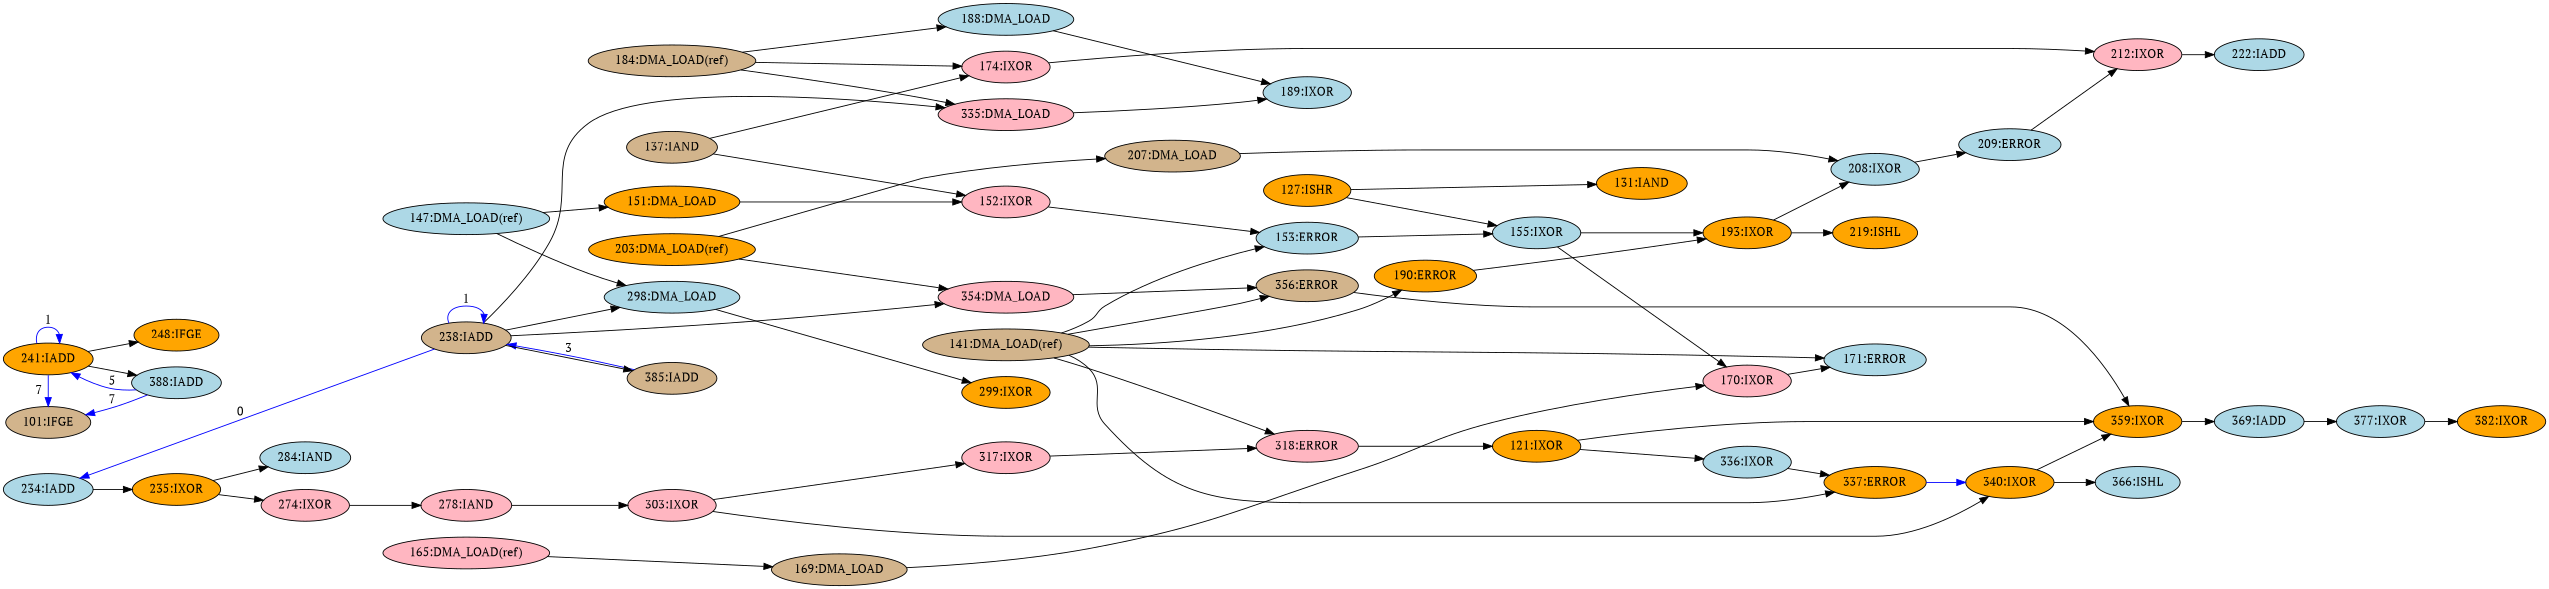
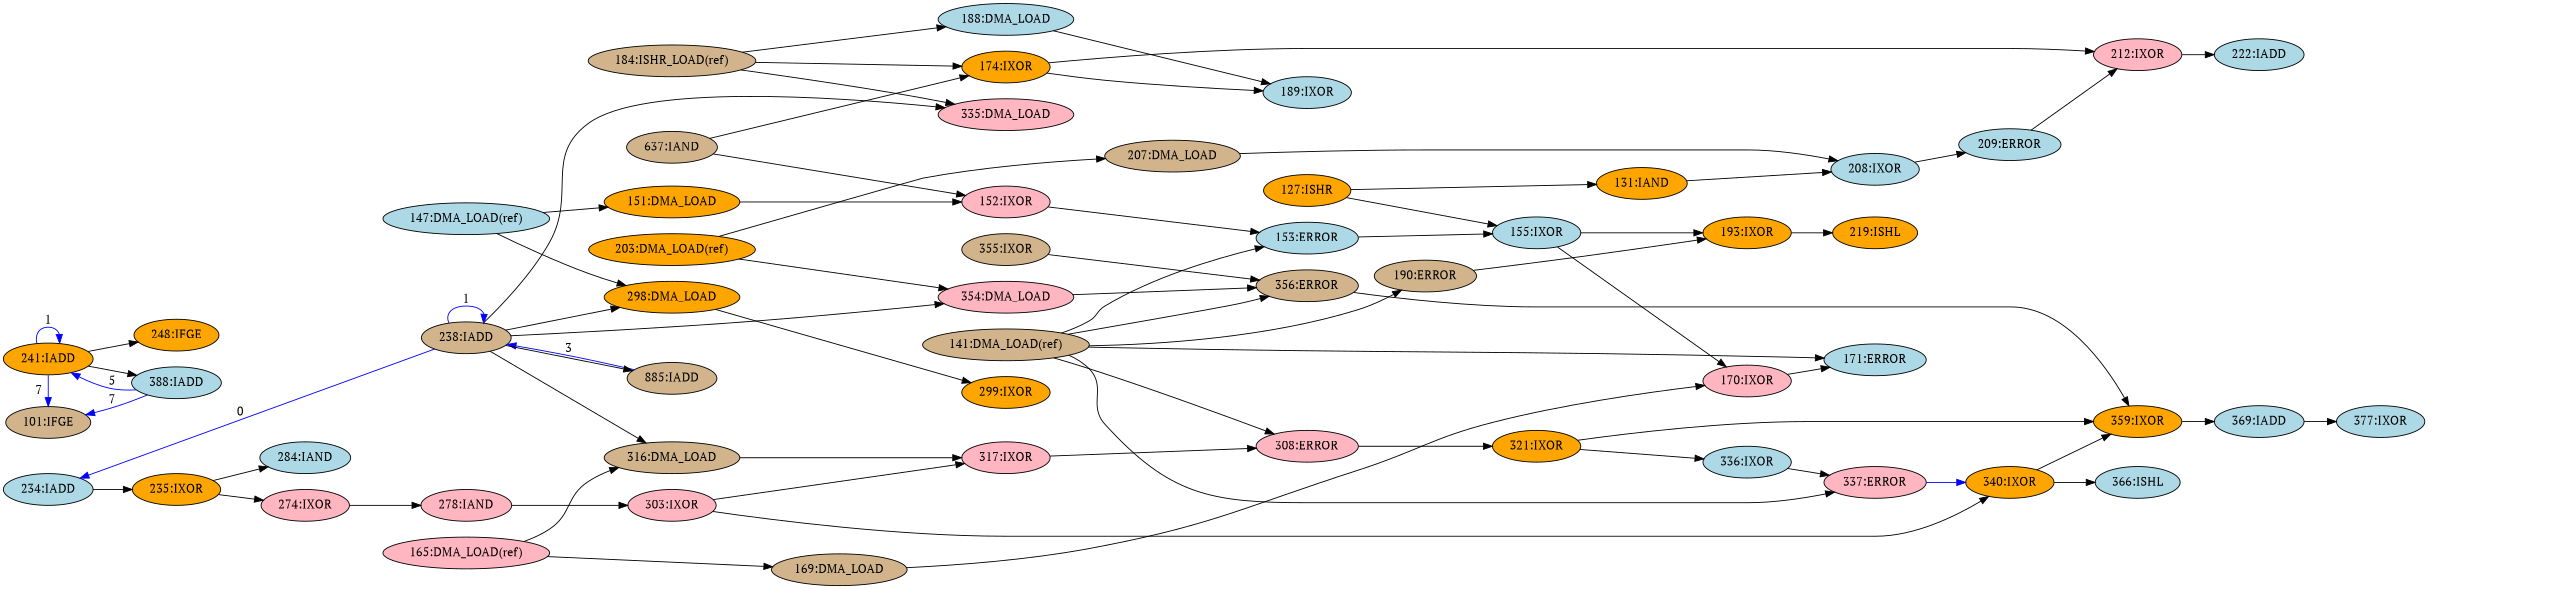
node "184:DMA_LOAD(ref)": label "184:DMA_LOAD(ref)" -> "184:ISHR_LOAD(ref)"
node "174:IXOR": fillcolor lightpink -> orange
edge "335:DMA_LOAD" -> "189:IXOR": now "174:IXOR" -> "189:IXOR"
node "137:IAND": label "137:IAND" -> "637:IAND"
edge "193:IXOR" -> "208:IXOR": now "131:IAND" -> "208:IXOR"
node "355:IXOR": added
node "190:ERROR": fillcolor orange -> tan
node "298:DMA_LOAD": fillcolor lightblue -> orange
node "385:IADD": label "385:IADD" -> "885:IADD"
node "382:IXOR": removed
node "318:ERROR": label "318:ERROR" -> "308:ERROR"
node "121:IXOR": label "121:IXOR" -> "321:IXOR"
node "316:DMA_LOAD": added
node "337:ERROR": fillcolor orange -> lightpink
